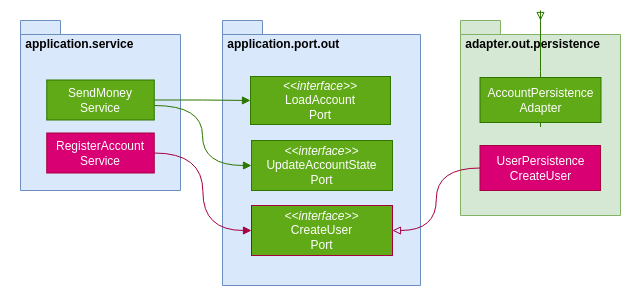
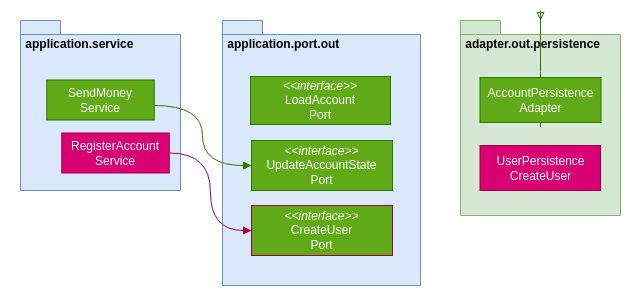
edge "SendMoney Service" -> "<<interface>> LoadAccount Port": removed
node "RegisterAccount Service": moved (101, 153) -> (116, 153)
edge "UserPersistence CreateUser" -> "<<interface>> CreateUser Port": removed
